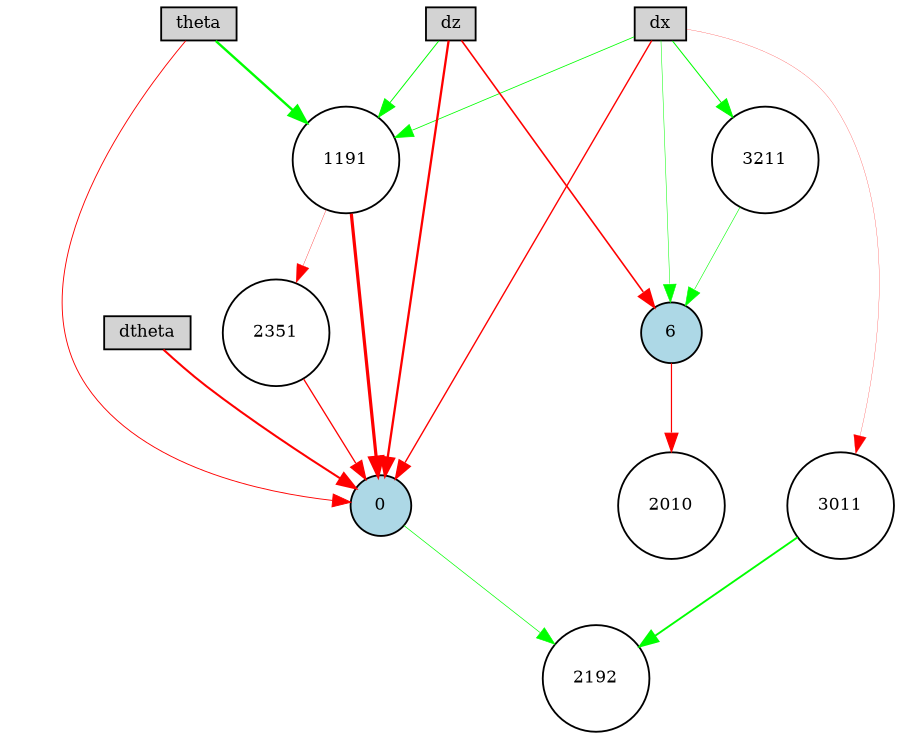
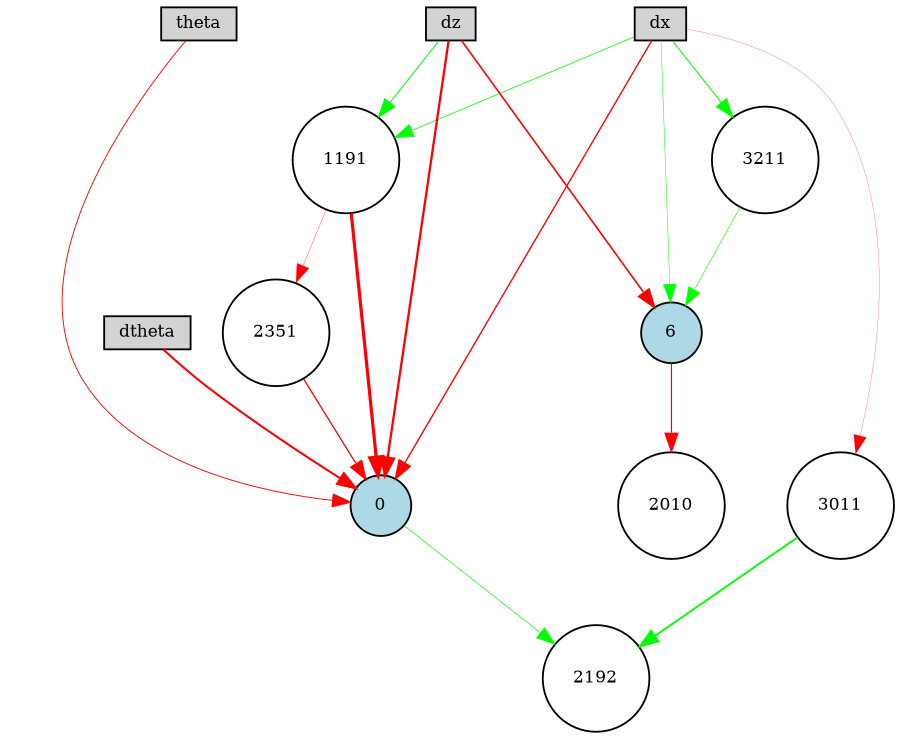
edge "theta" -> "1191": removed
